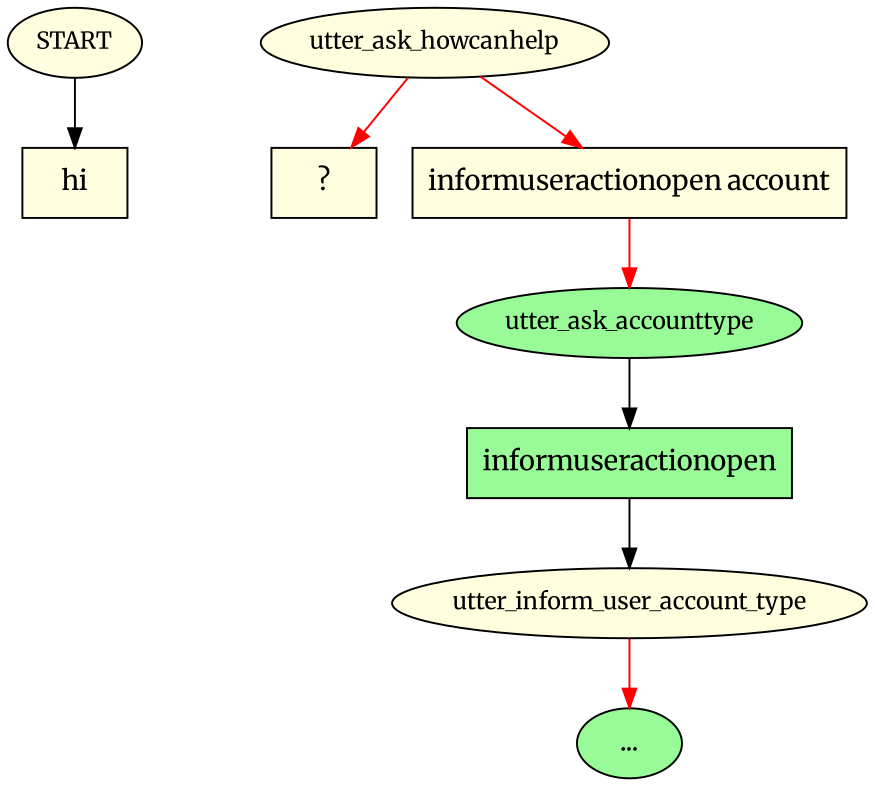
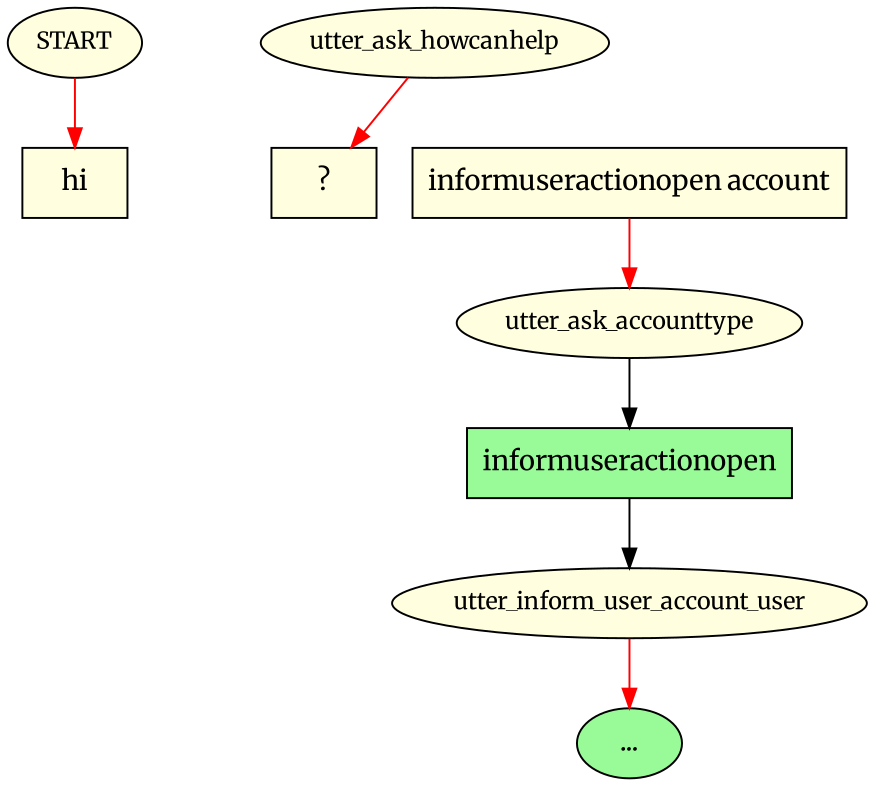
edge "START" -> "hi": color black -> red
edge "utter_ask_howcanhelp" -> "informuseractionopen account": removed
node "utter_ask_accounttype": fillcolor palegreen -> lightyellow
node "utter_inform_user_account_type": label "utter_inform_user_account_type" -> "utter_inform_user_account_user"
